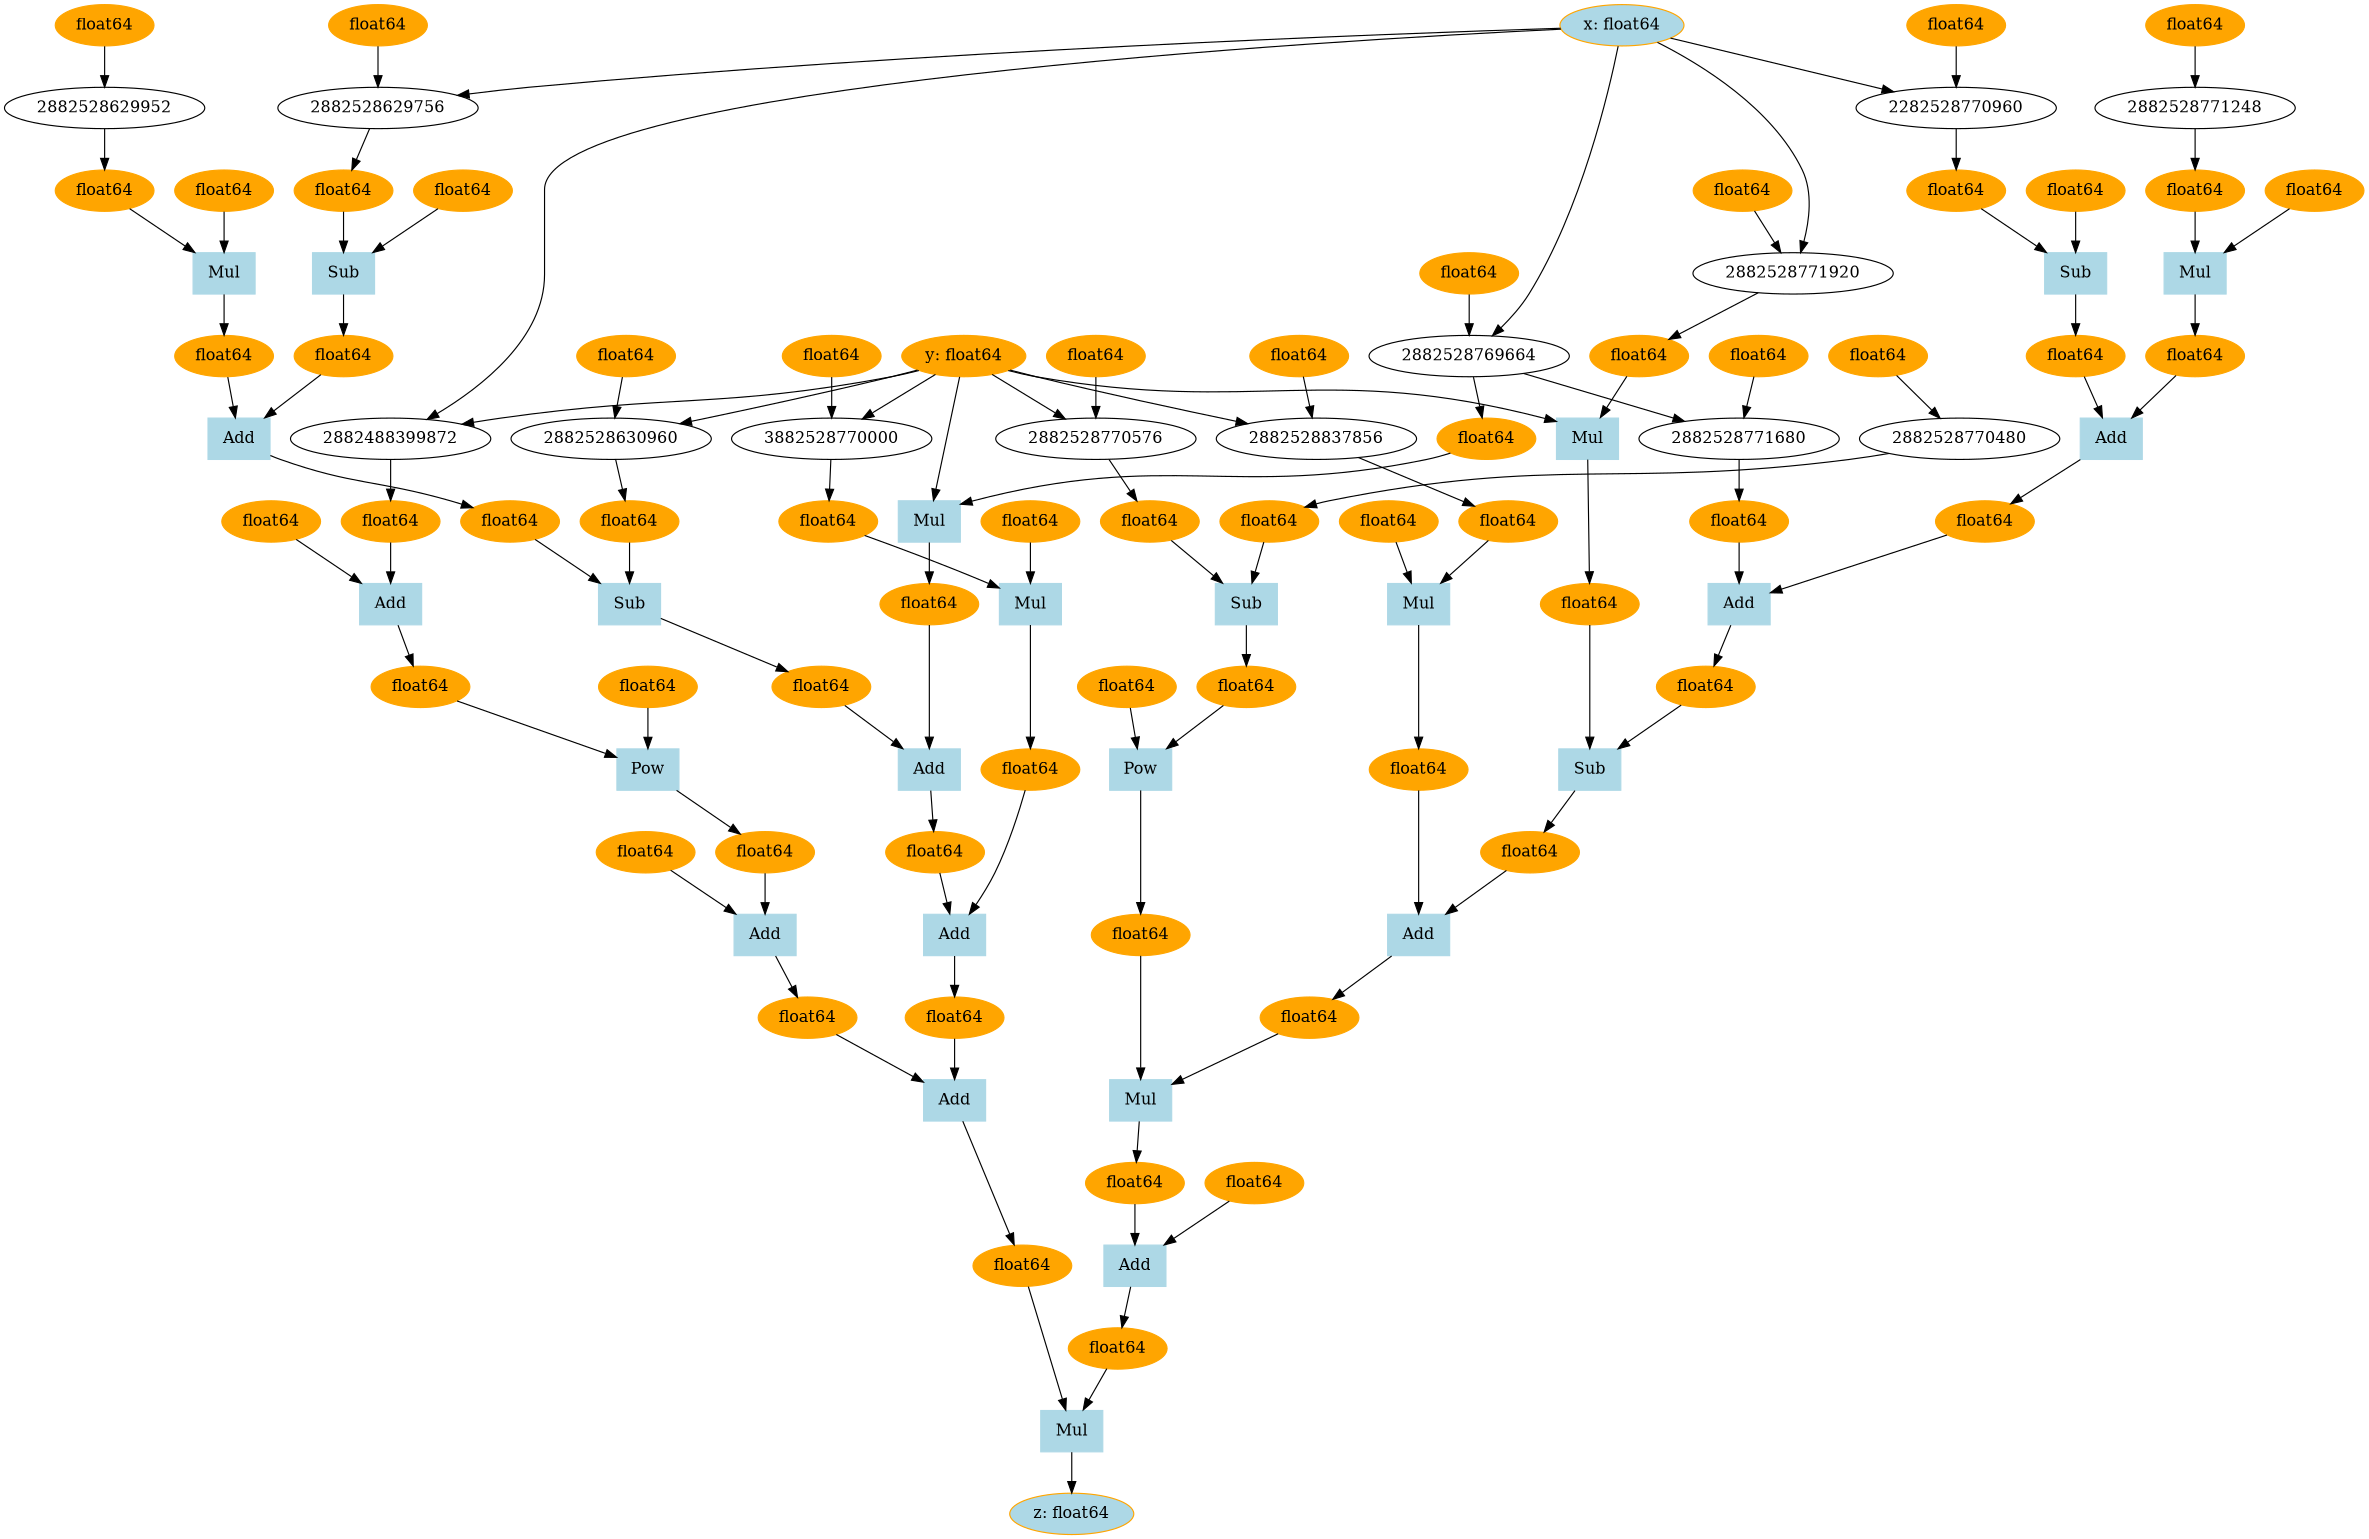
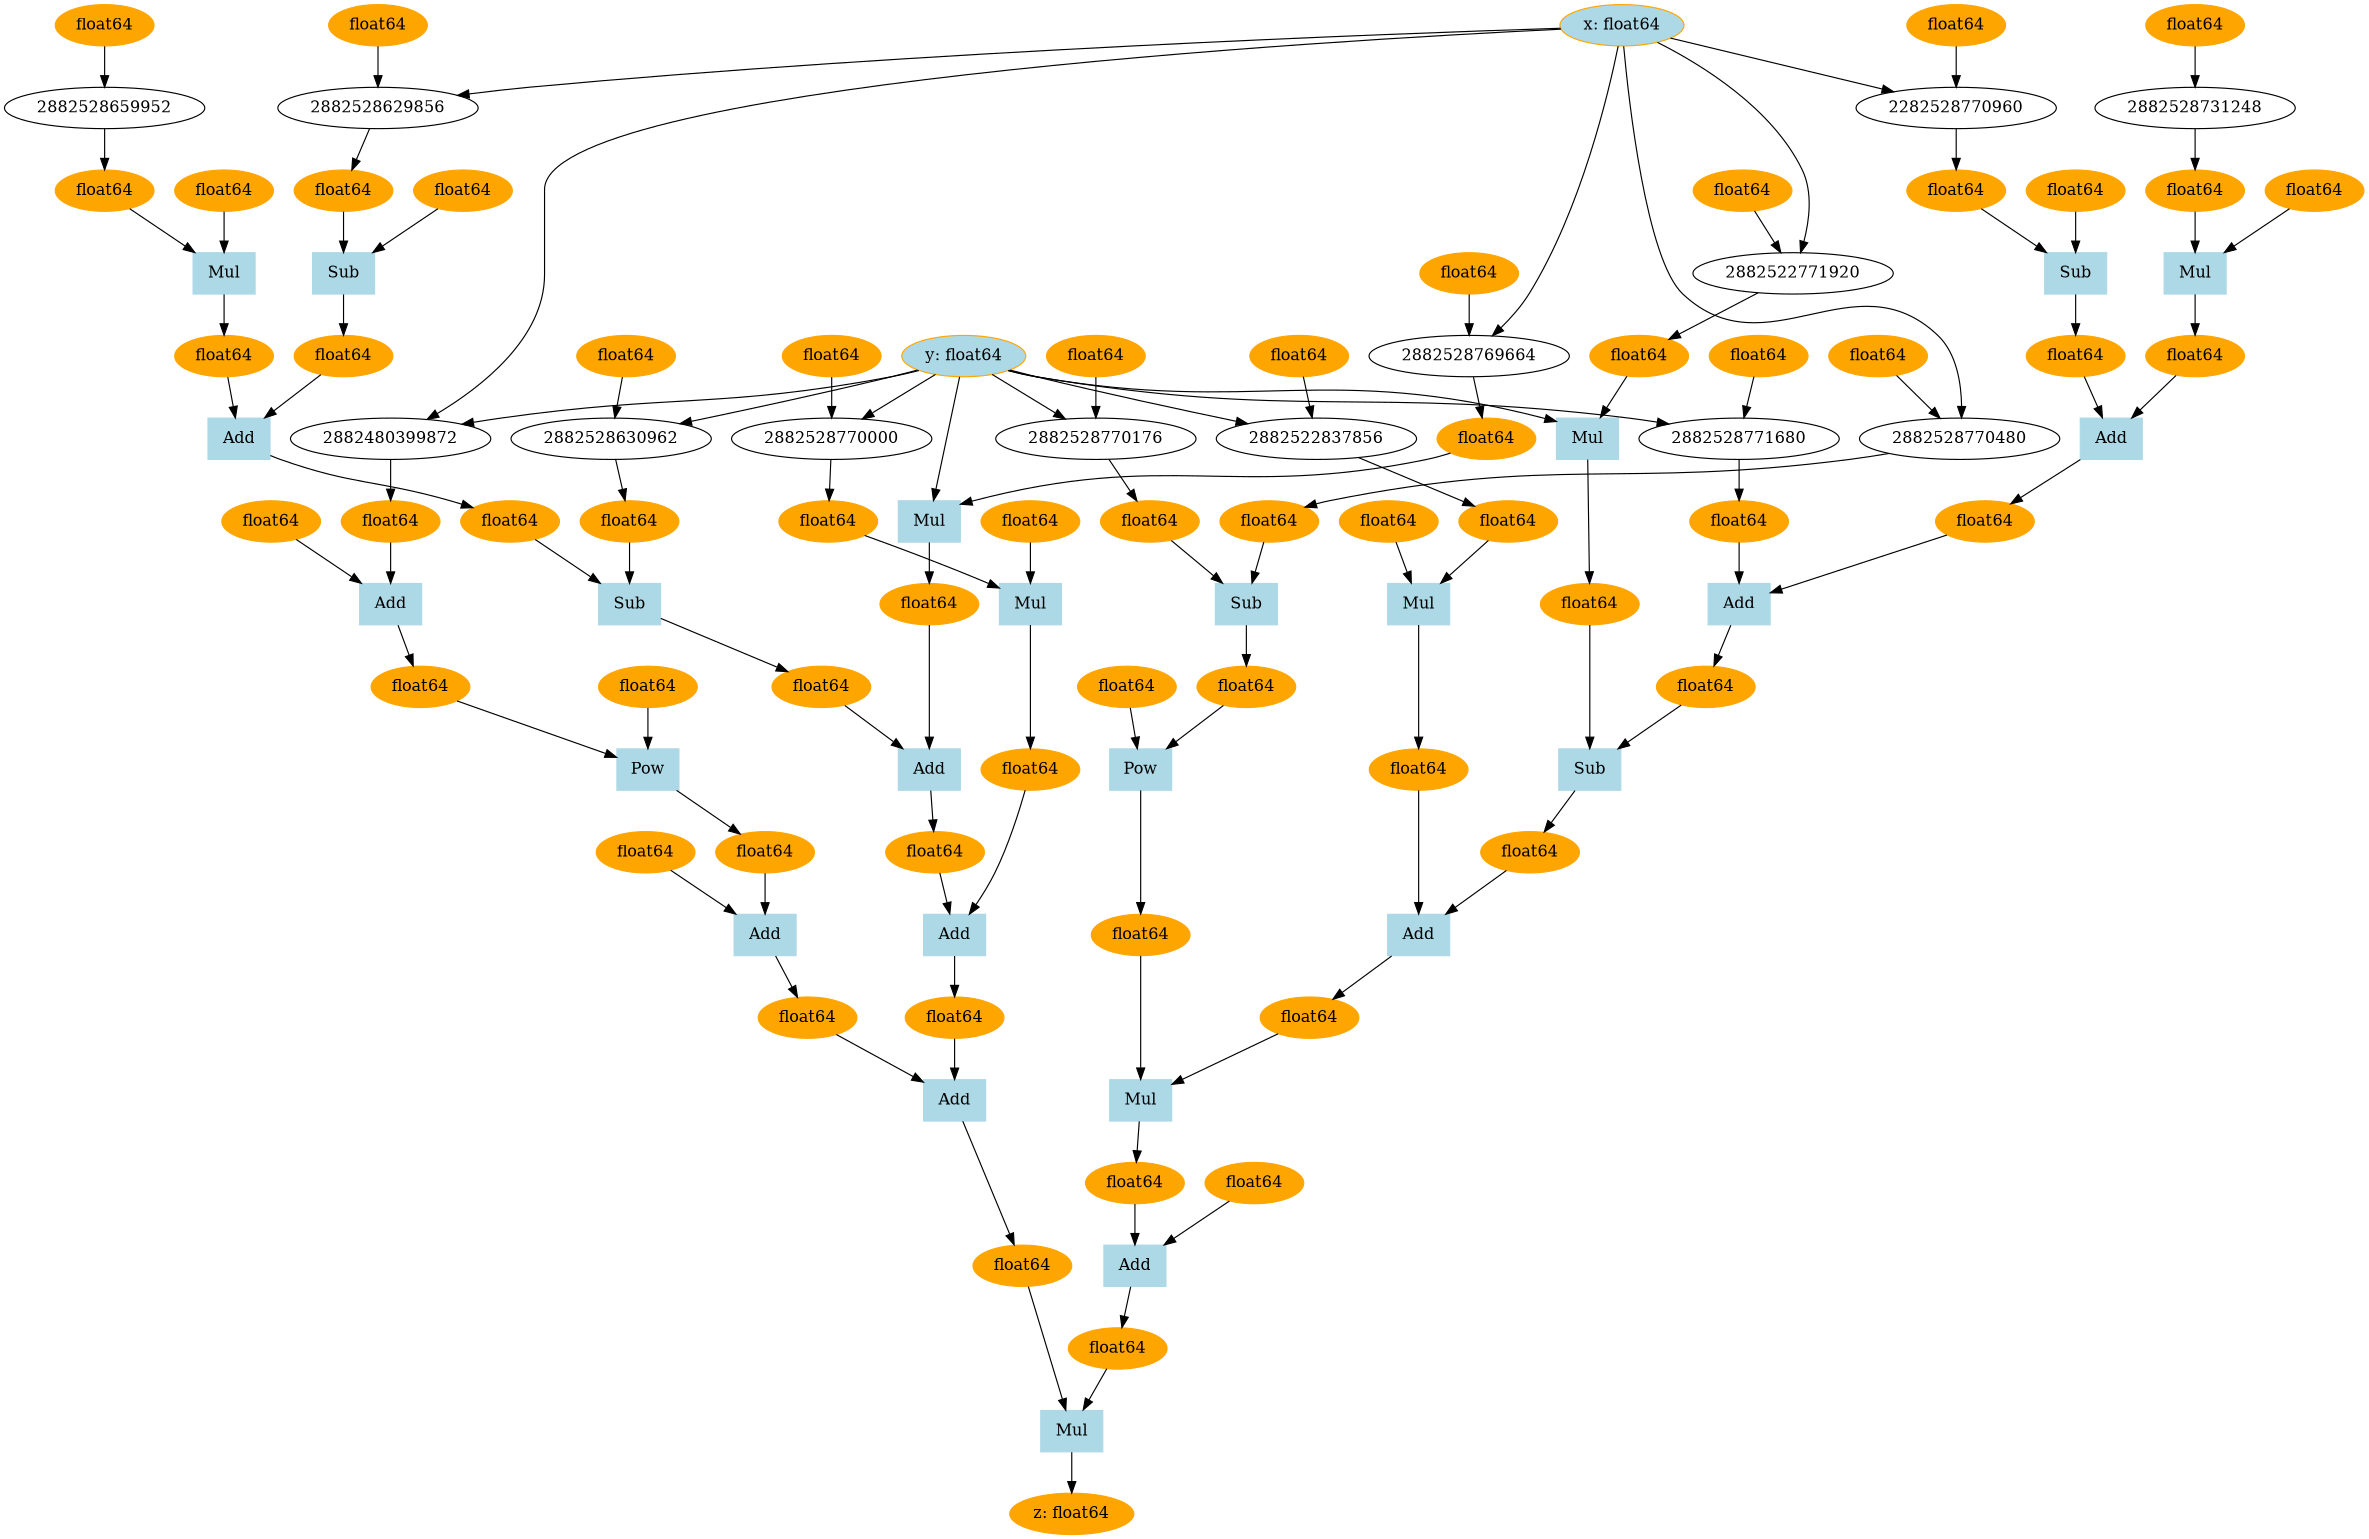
node "2882528629952": label "2882528629952" -> "2882528659952"
node "2882528629756": label "2882528629756" -> "2882528629856"
node "2882528771248": label "2882528771248" -> "2882528731248"
node "2882528771920": label "2882528771920" -> "2882522771920"
edge "x: float64" -> "2882528770480": added
node "y: float64": fillcolor orange -> lightblue
edge "2882528769664" -> "2882528771680": now "y: float64" -> "2882528771680"
node "2882488399872": label "2882488399872" -> "2882480399872"
node "2882528630960": label "2882528630960" -> "2882528630962"
node "3882528770000": label "3882528770000" -> "2882528770000"
node "2882528770576": label "2882528770576" -> "2882528770176"
node "2882528837856": label "2882528837856" -> "2882522837856"
node "z: float64": fillcolor lightblue -> orange
